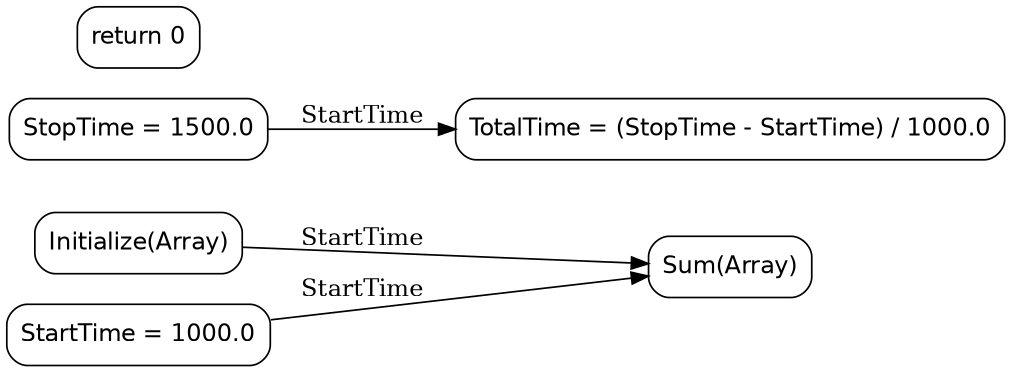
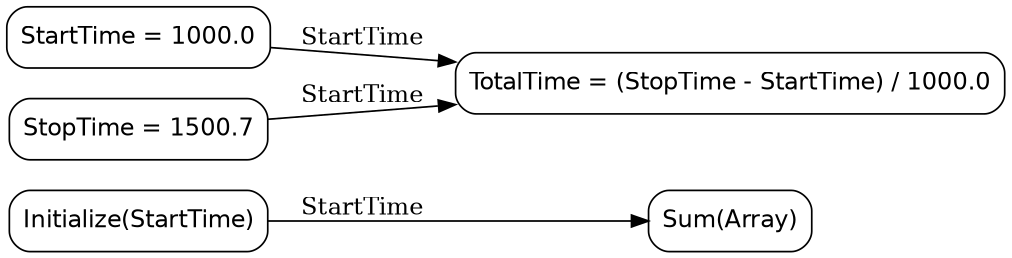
node "return 0": removed
node "StopTime = 1500.0": label "StopTime = 1500.0" -> "StopTime = 1500.7"
node "Initialize(Array)": label "Initialize(Array)" -> "Initialize(StartTime)"
edge "StartTime = 1000.0" -> "Sum(Array)": now "StartTime = 1000.0" -> "TotalTime = (StopTime - StartTime) / 1000.0"
